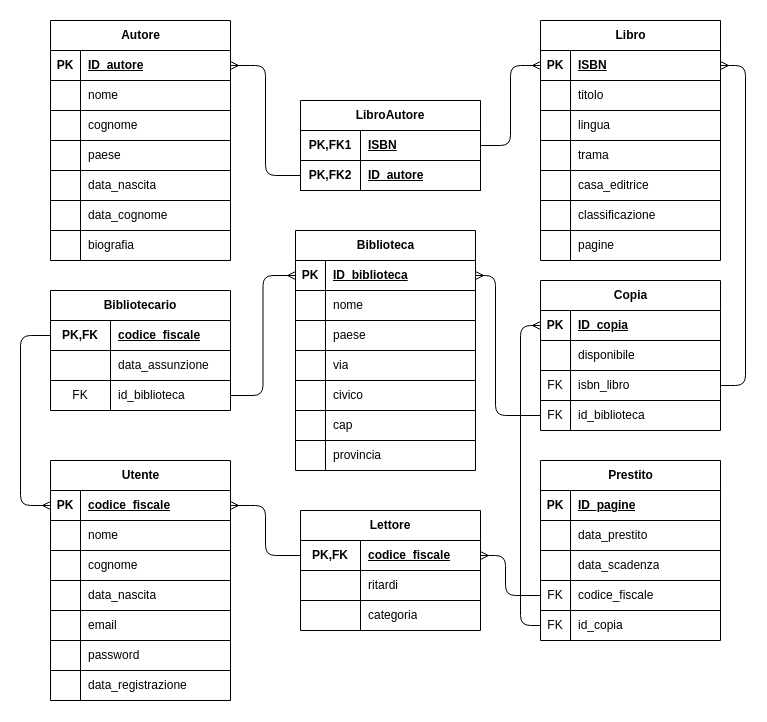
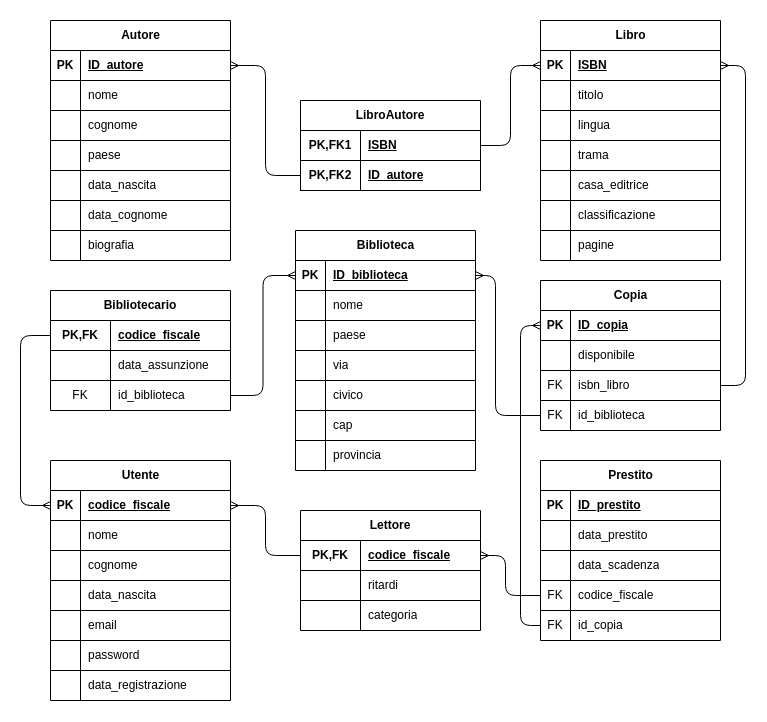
node "ID_pagine": label "ID_pagine" -> "ID_prestito"
